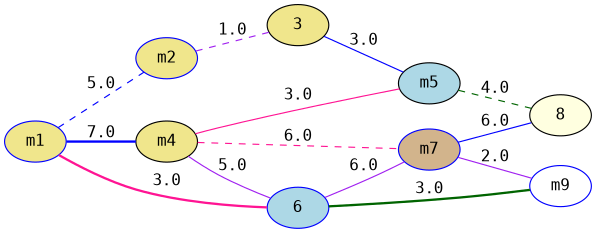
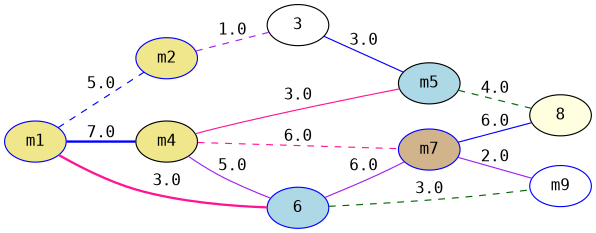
node "3": fillcolor khaki -> white
edge "m9" -- "6": style bold -> dashed
